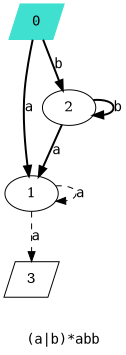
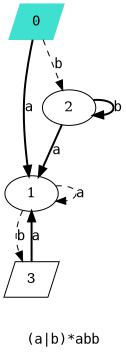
edge "0" -> "2": style bold -> dashed
edge "1" -> "3": label "a" -> "b"
edge "3" -> "1": added, label "a"
